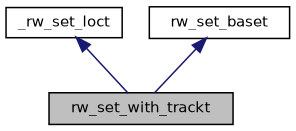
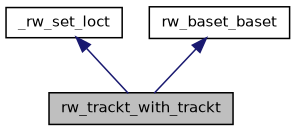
node "rw_set_baset": label "rw_set_baset" -> "rw_baset_baset"
node "rw_set_with_trackt": label "rw_set_with_trackt" -> "rw_trackt_with_trackt"
